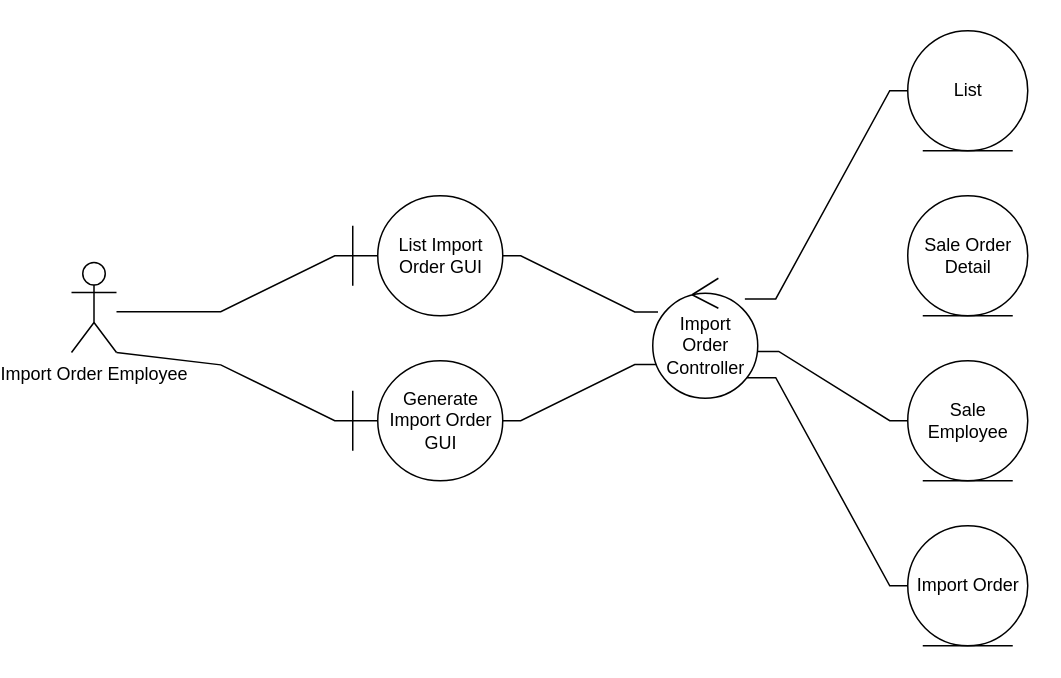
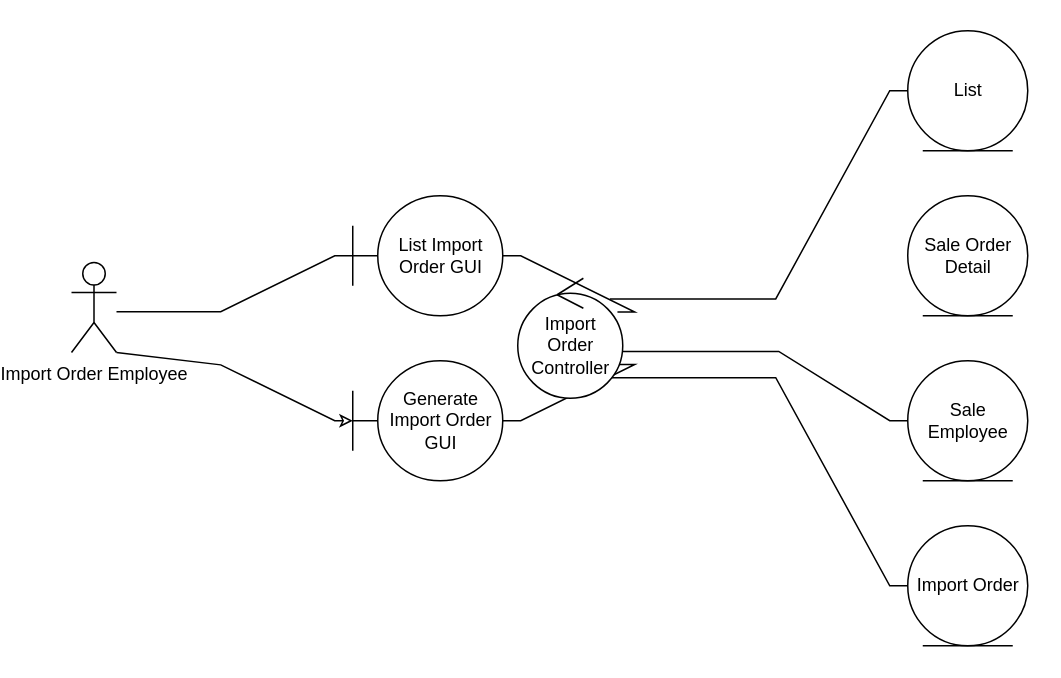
node "Import Order Controller": moved (705, 338) -> (570, 338)
edge "Import Order Employee" -- "Generate Import Order GUI": arrowhead none -> classic
